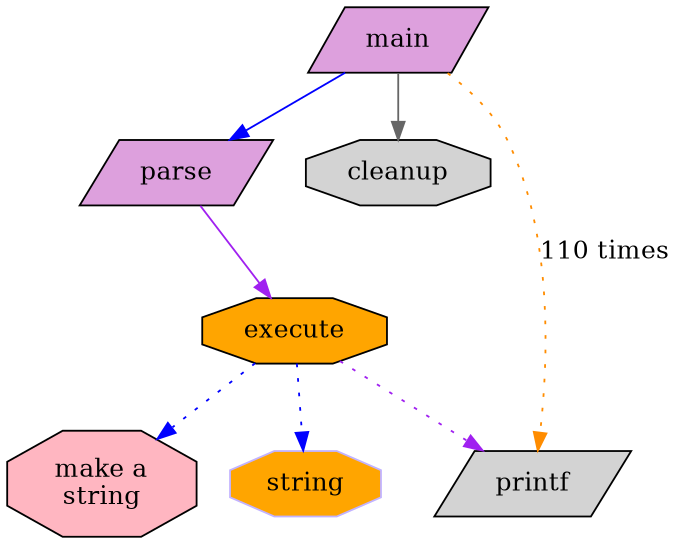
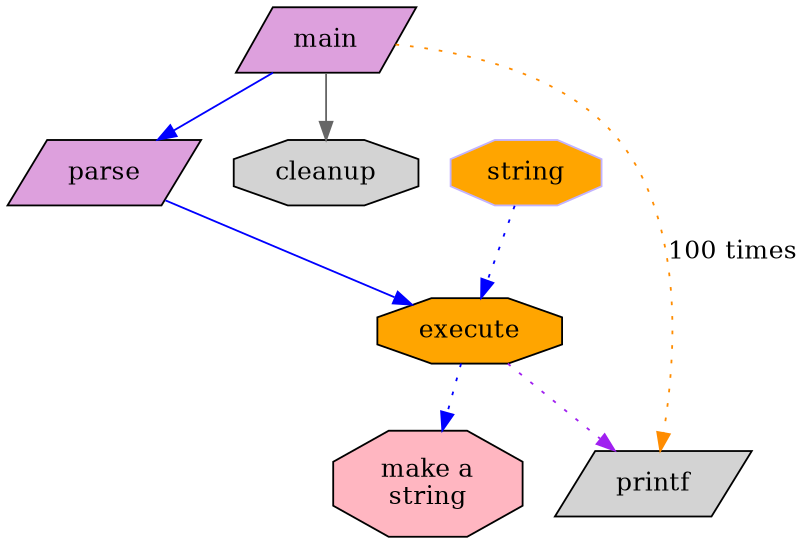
edge "parse" -> "execute": color purple -> blue
edge "main" -> "printf": label "110 times" -> "100 times"
edge "execute" -> "string": reversed
